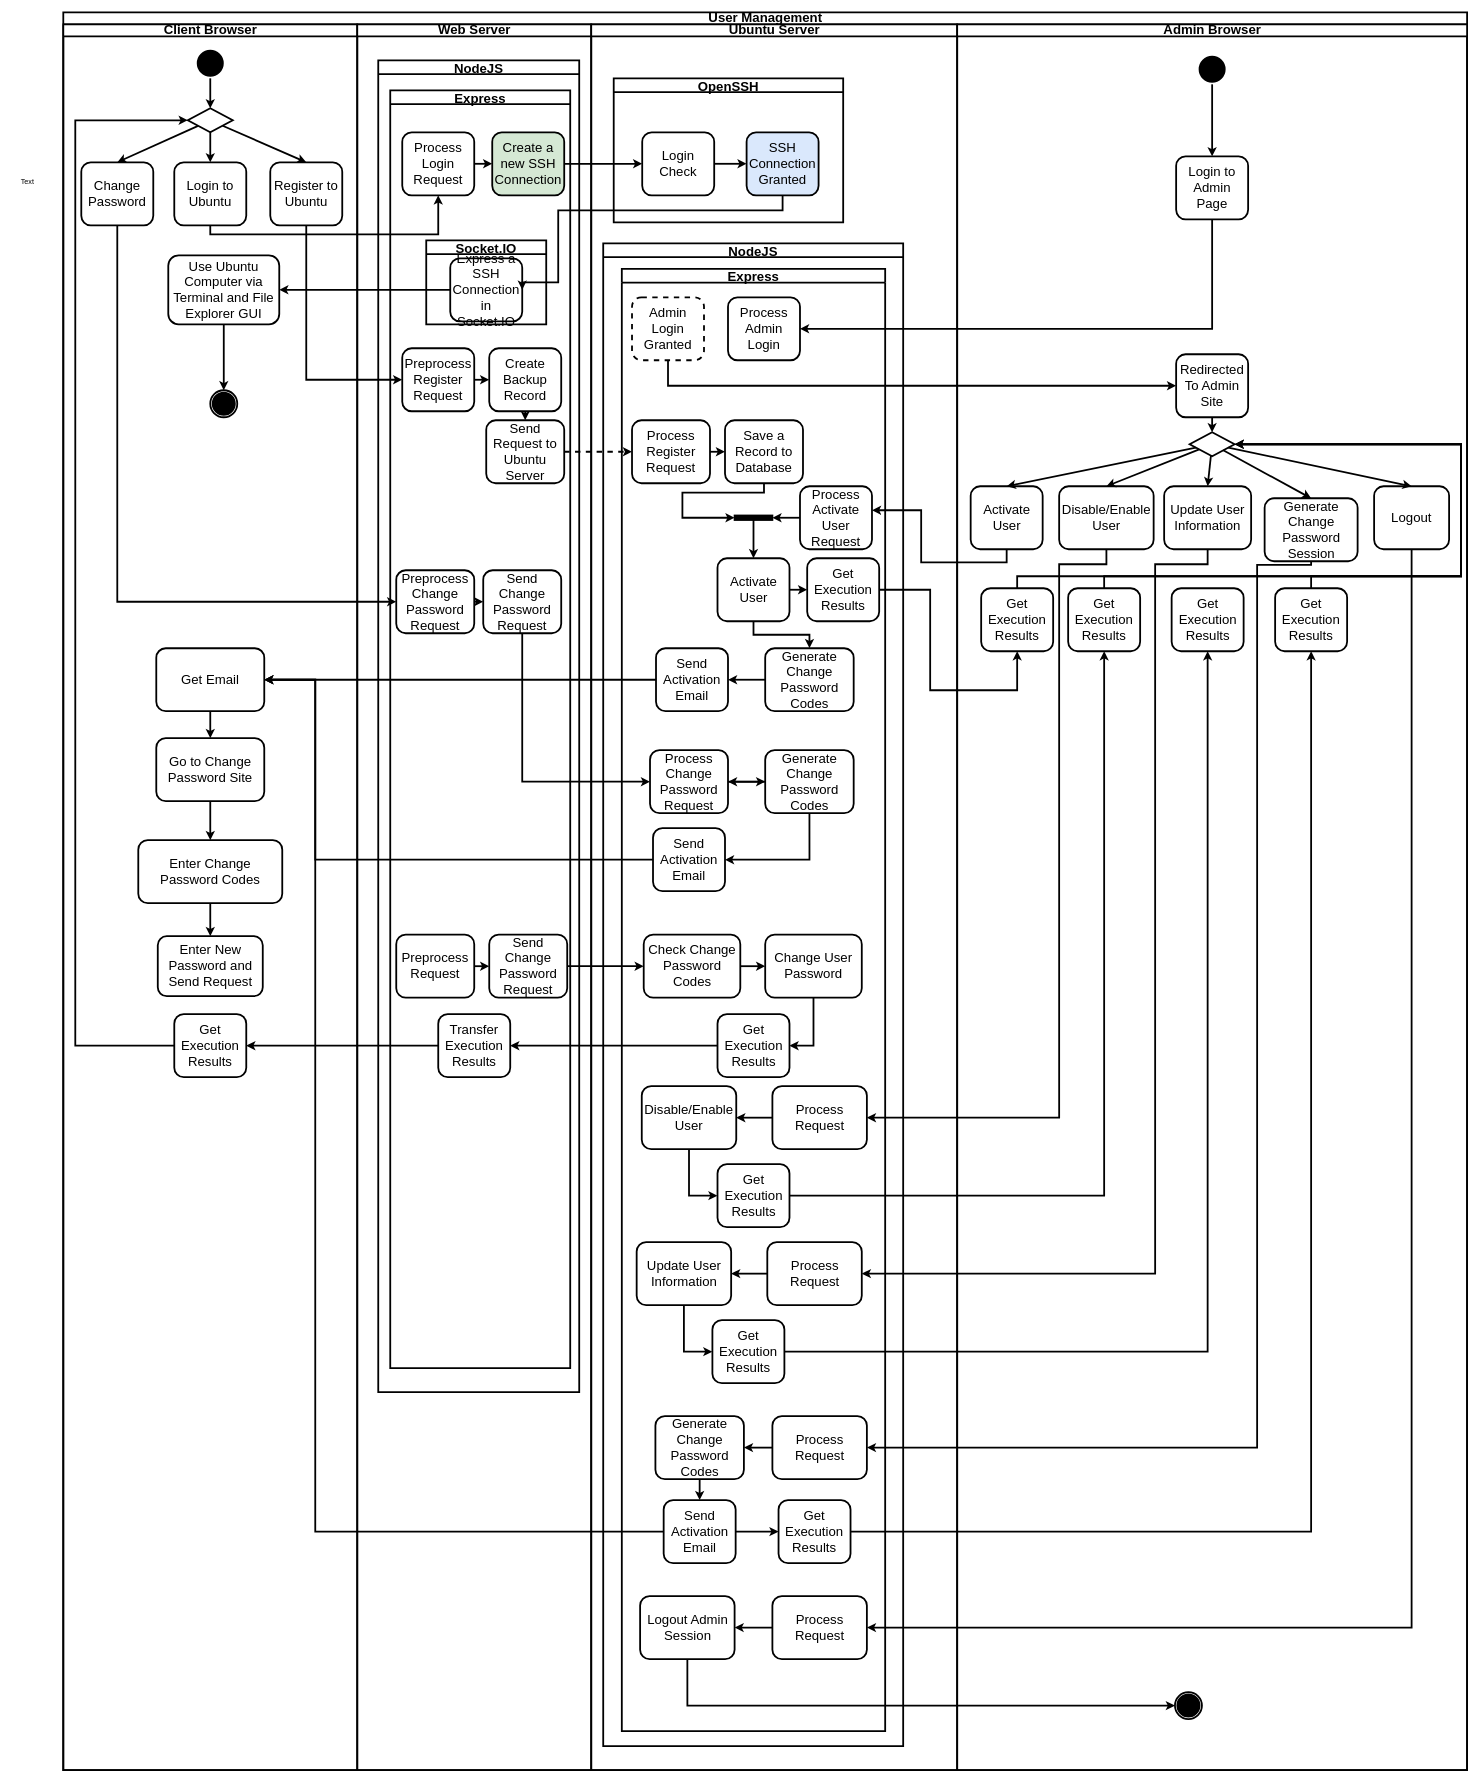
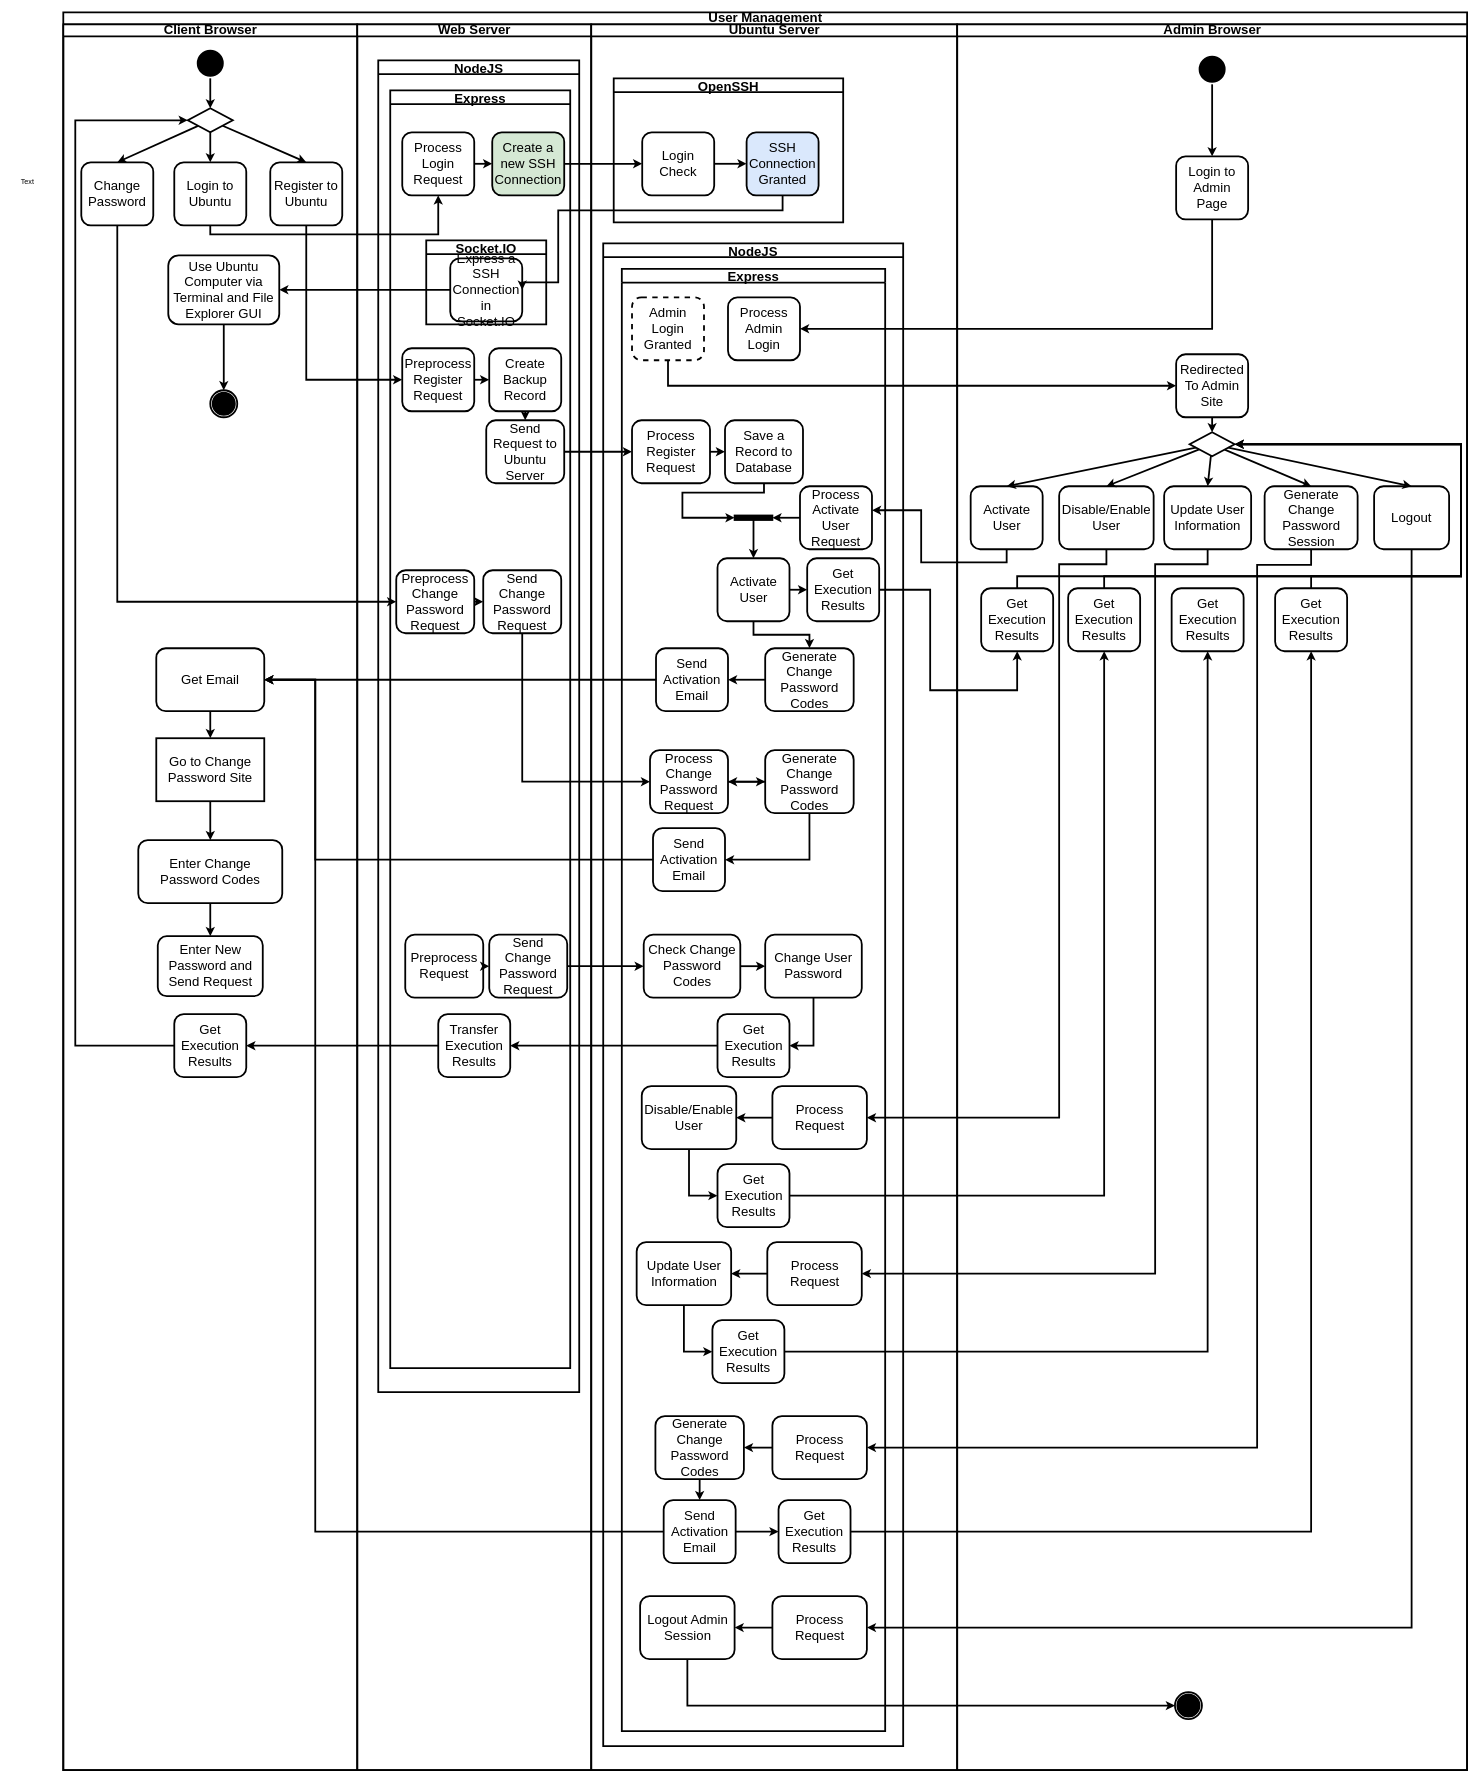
edge "Send Request to Ubuntu Server" -> "Process Register Request": style dashed -> solid
node "Generate Change Password Session": moved (1311, 530) -> (1311, 518)
node "Go to Change Password Site": shape rounded rectangle -> rectangle
node "Preprocess Request": moved (435, 966) -> (444, 966)
